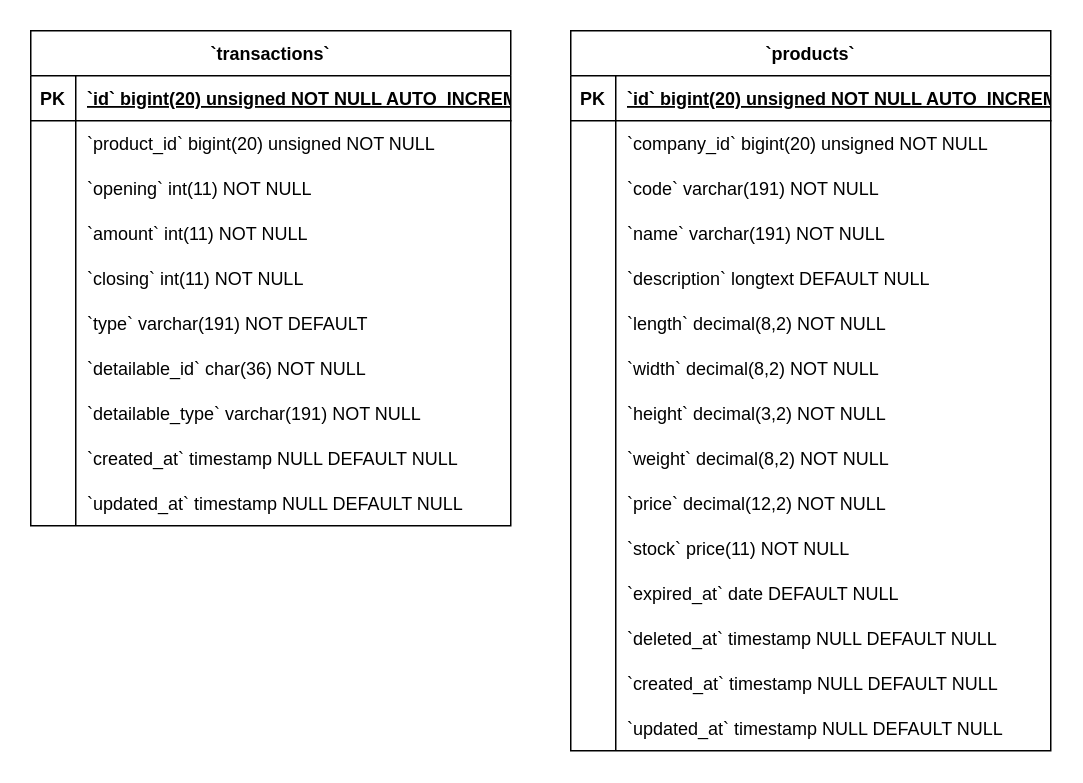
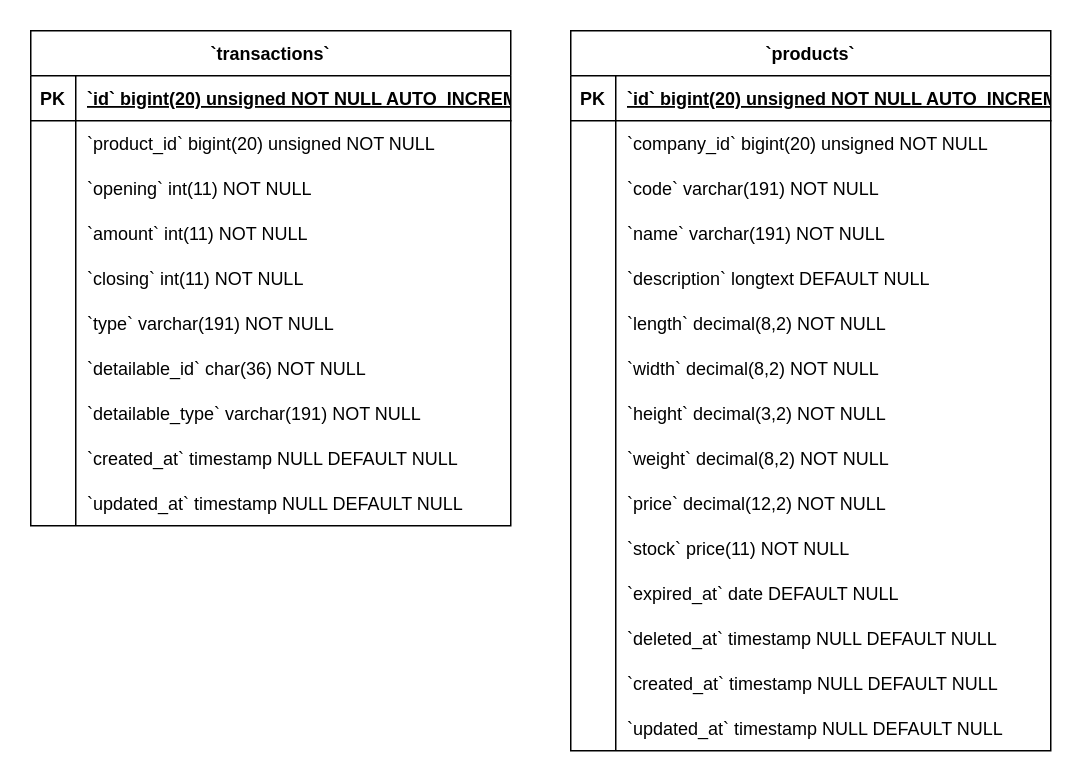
node "`type` varchar(191) NOT DEFAULT": label "`type` varchar(191) NOT DEFAULT" -> "`type` varchar(191) NOT NULL"
